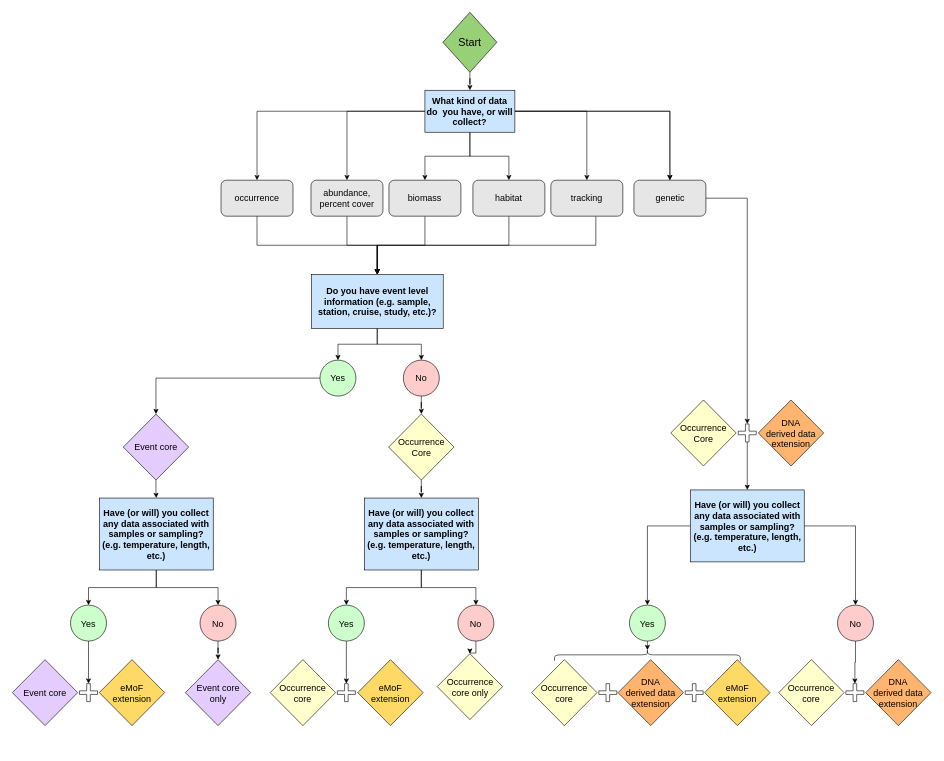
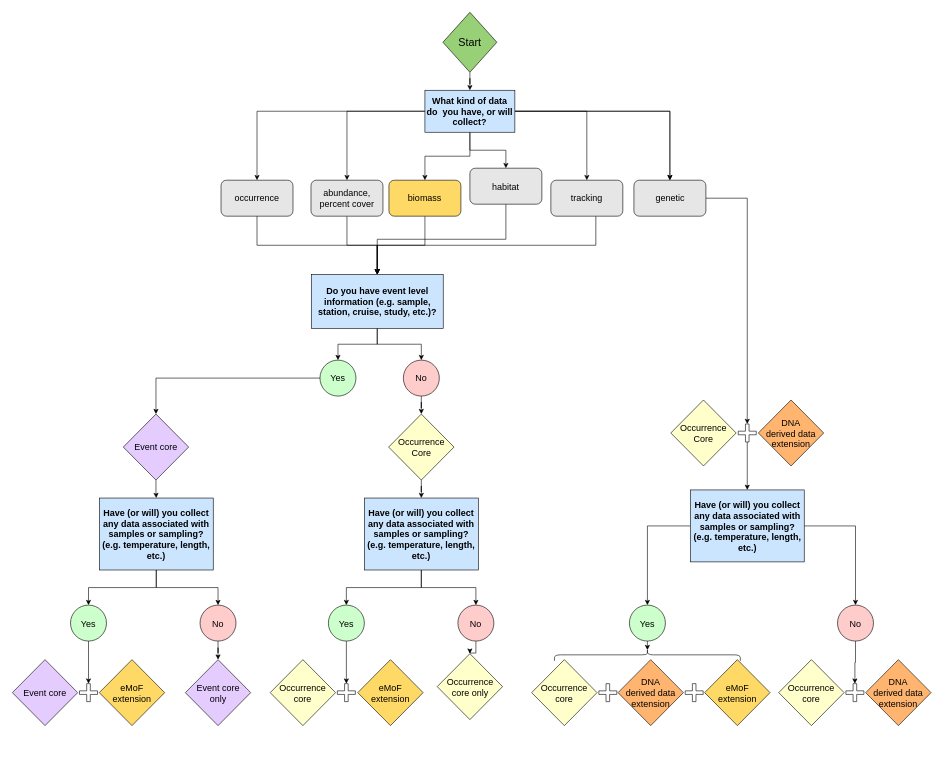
node "biomass": fillcolor #e6e6e6 -> #ffd966
node "habitat": moved (509, 198) -> (506, 186)
